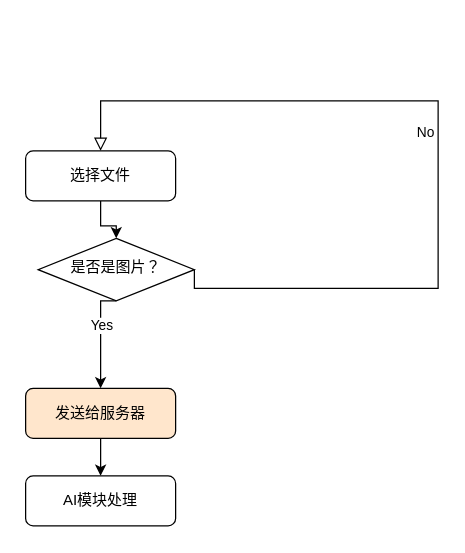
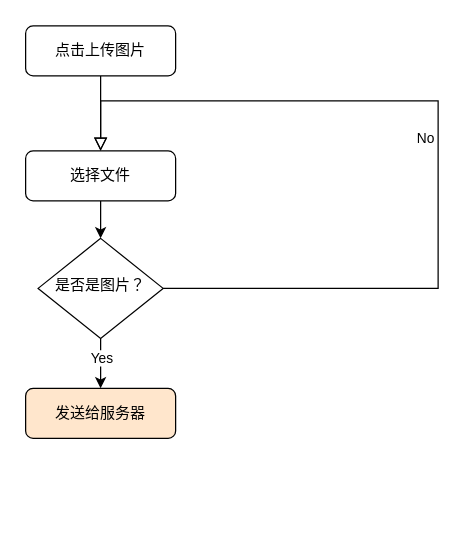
node "点击上传图片": added
edge "点击上传图片" -> "选择文件": added
node "是否是图片？": size 156x63 -> 125x100
edge "发送给服务器" -> "AI模块处理": removed
node "AI模块处理": removed
